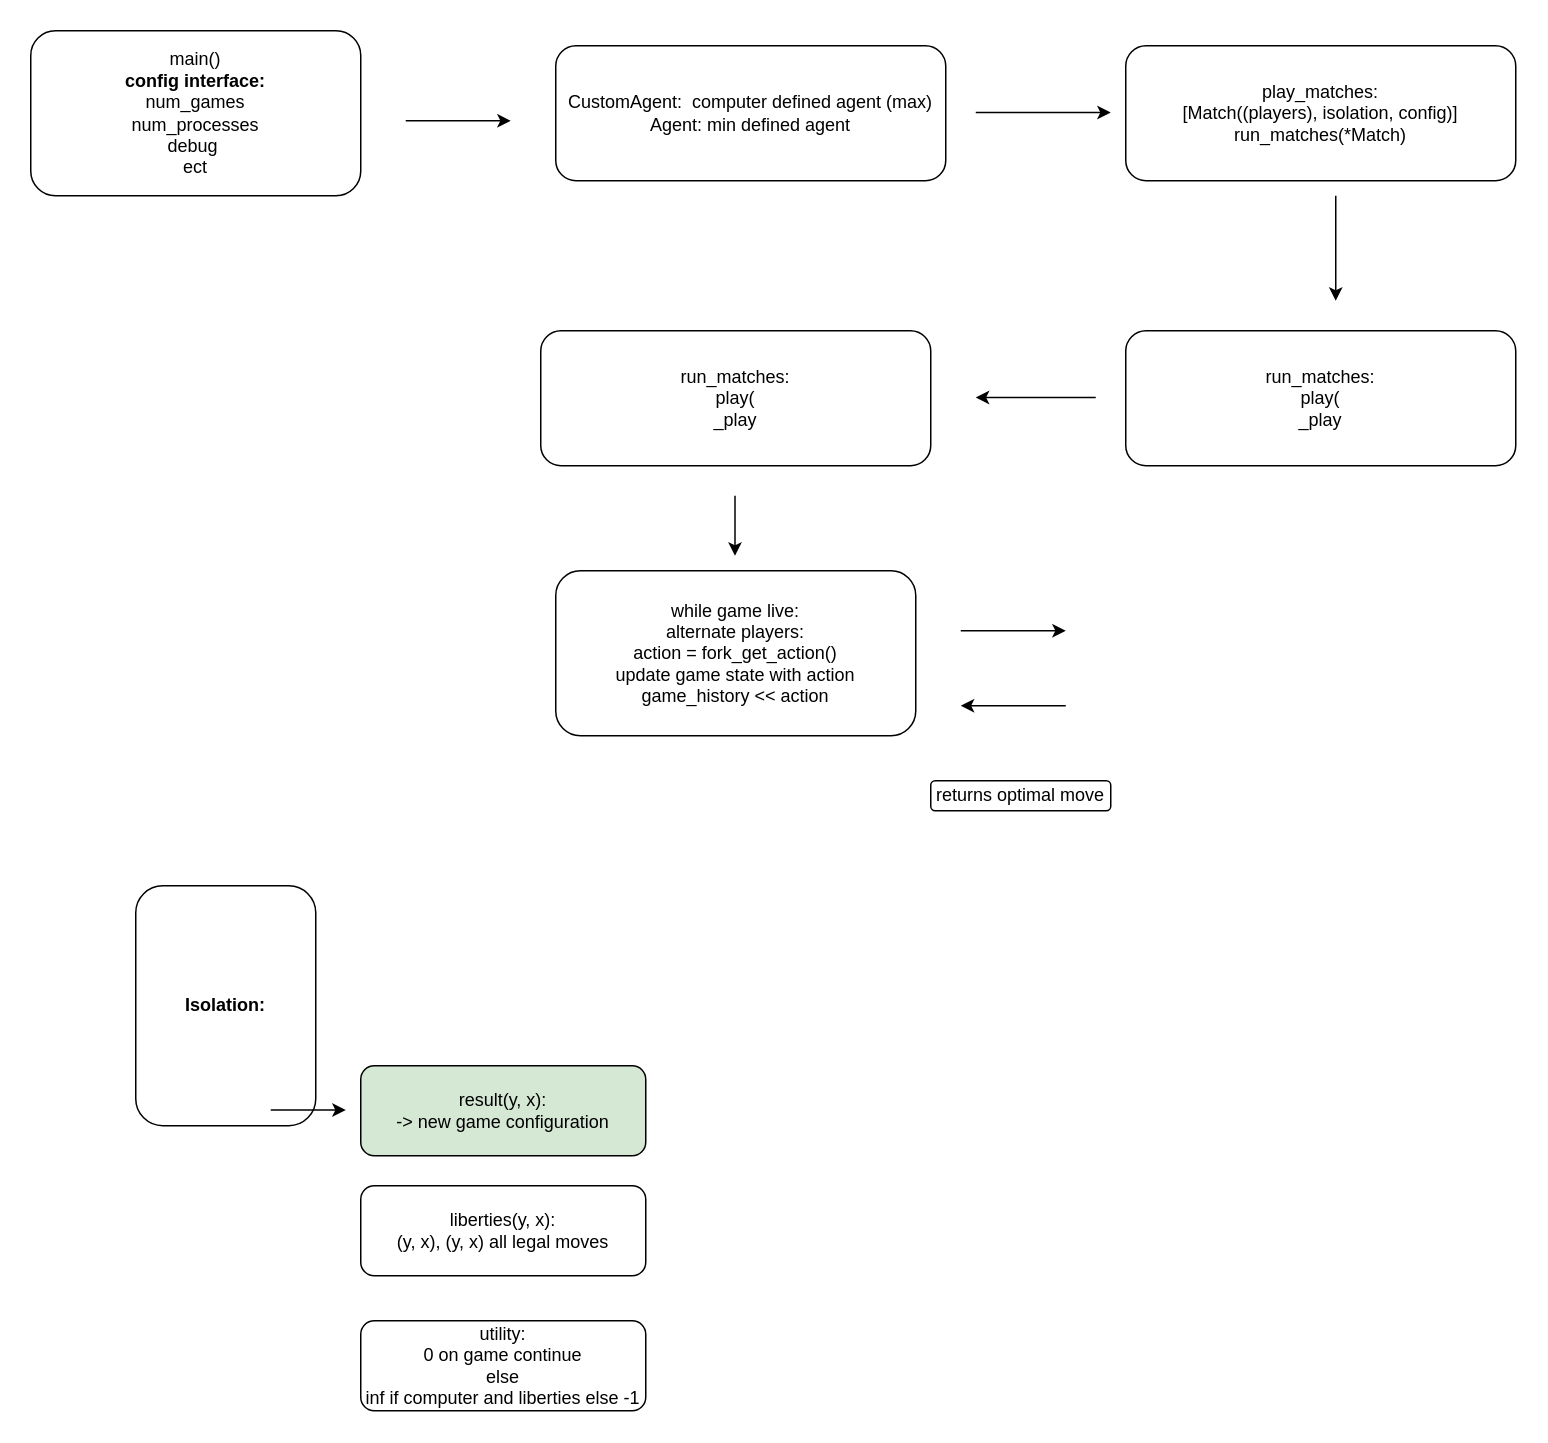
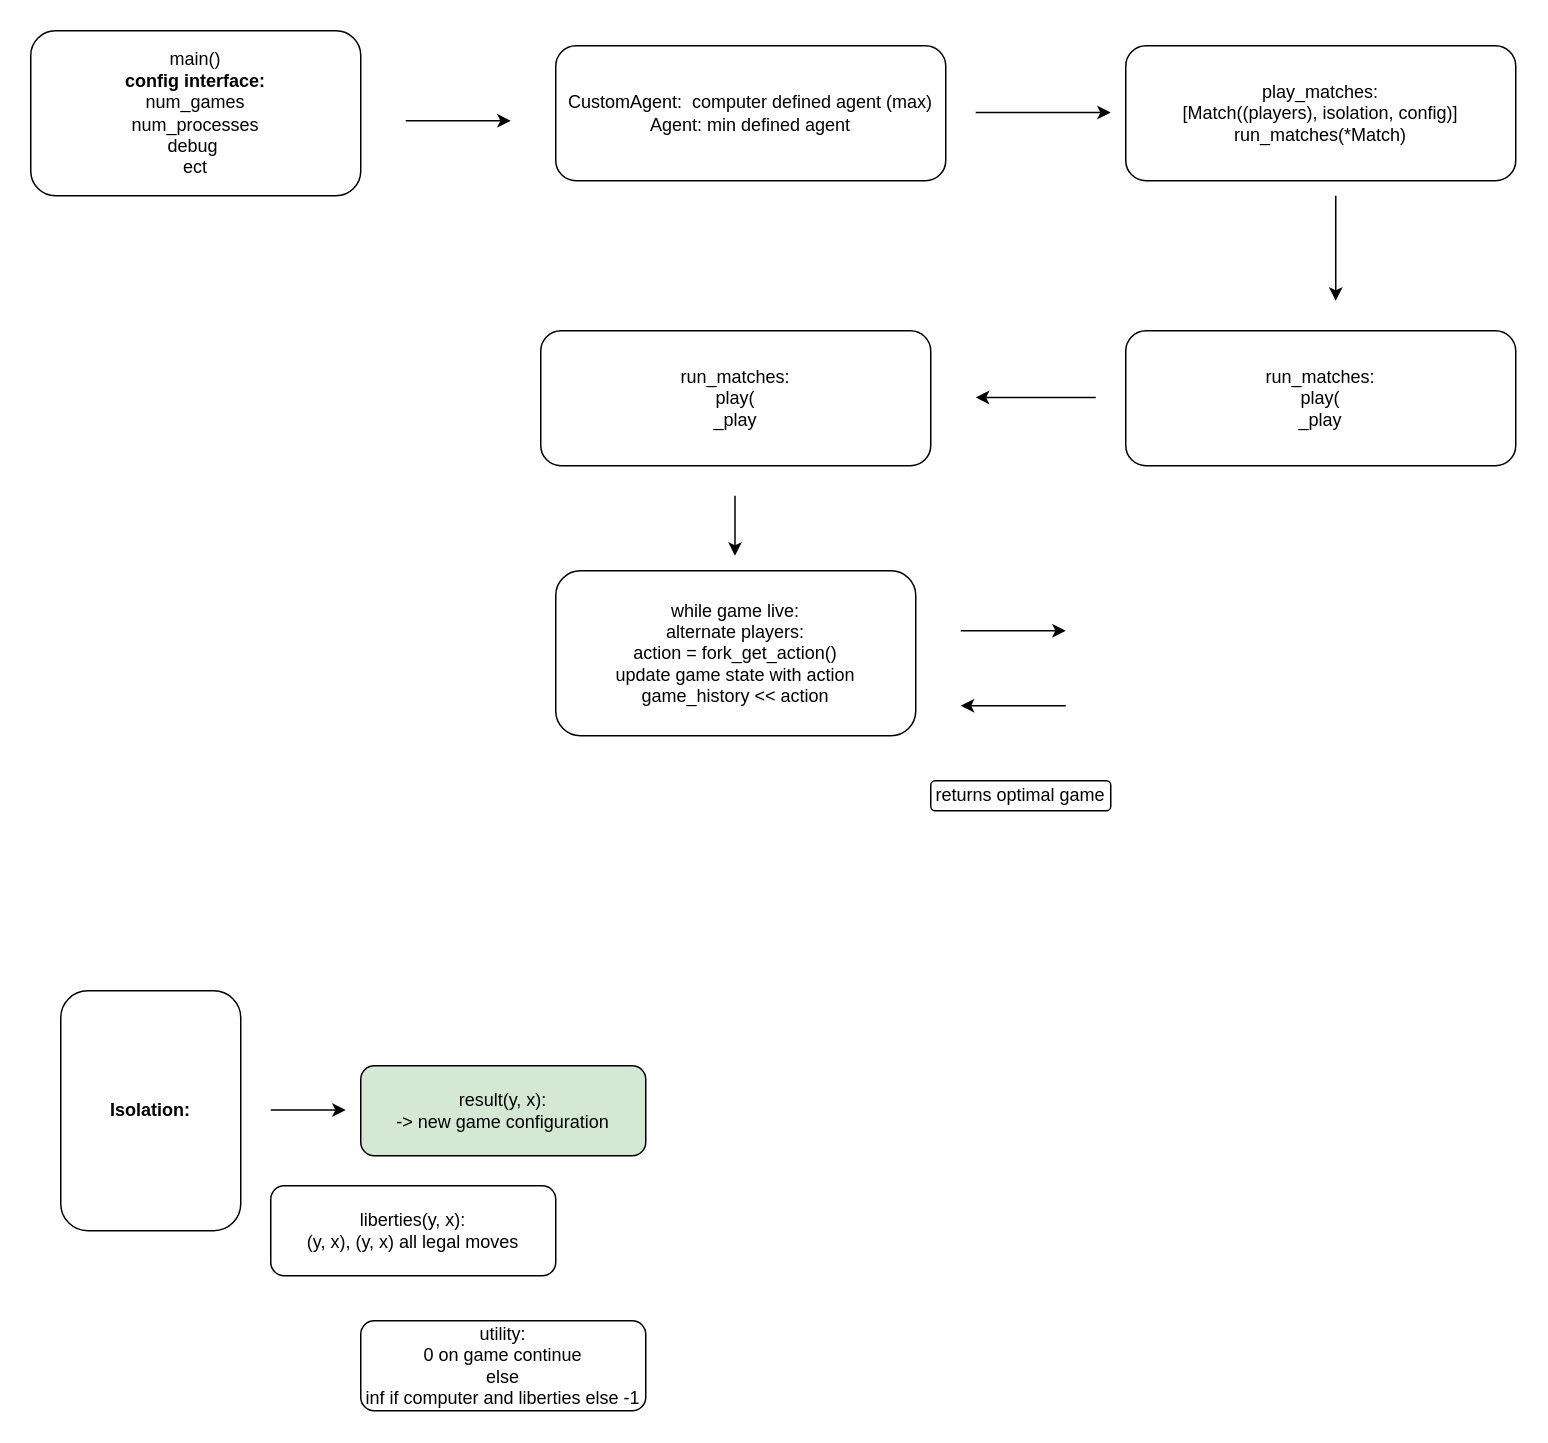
node "returns optimal move": label "returns optimal move" -> "returns optimal game"
node "Isolation:": moved (226, 1006) -> (151, 1111)
node "liberties(y, x): (y, x), (y, x) all legal moves": moved (503, 1231) -> (413, 1231)
